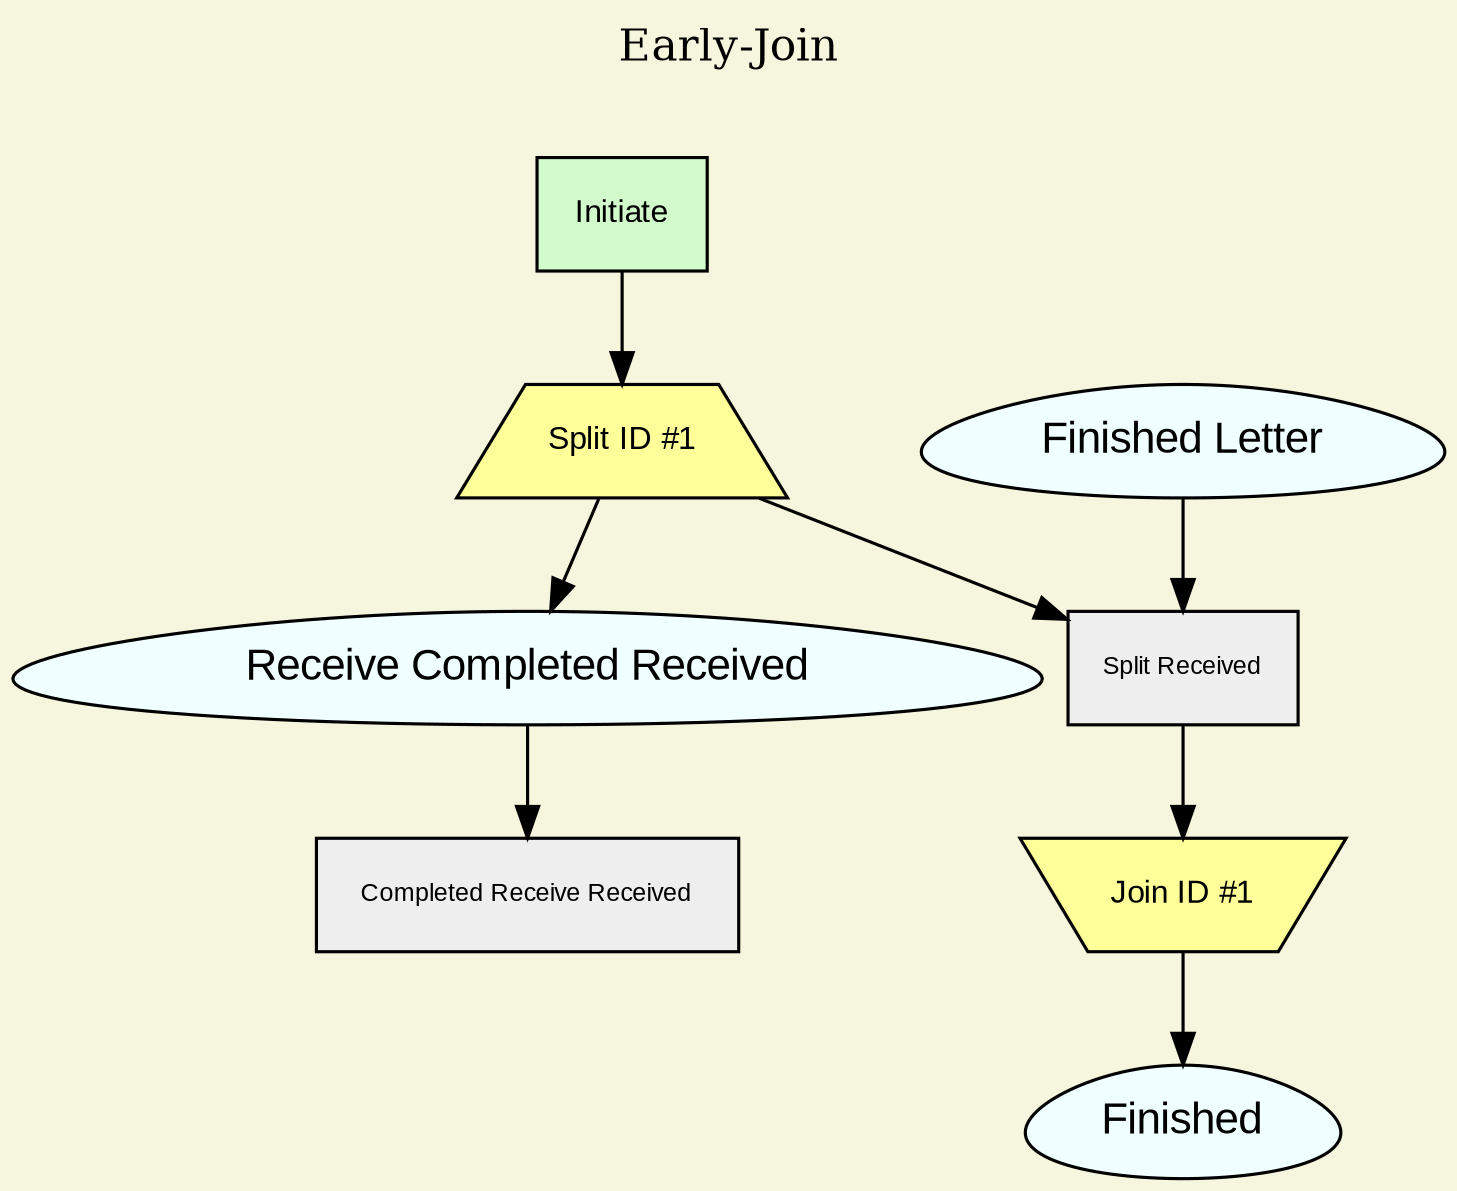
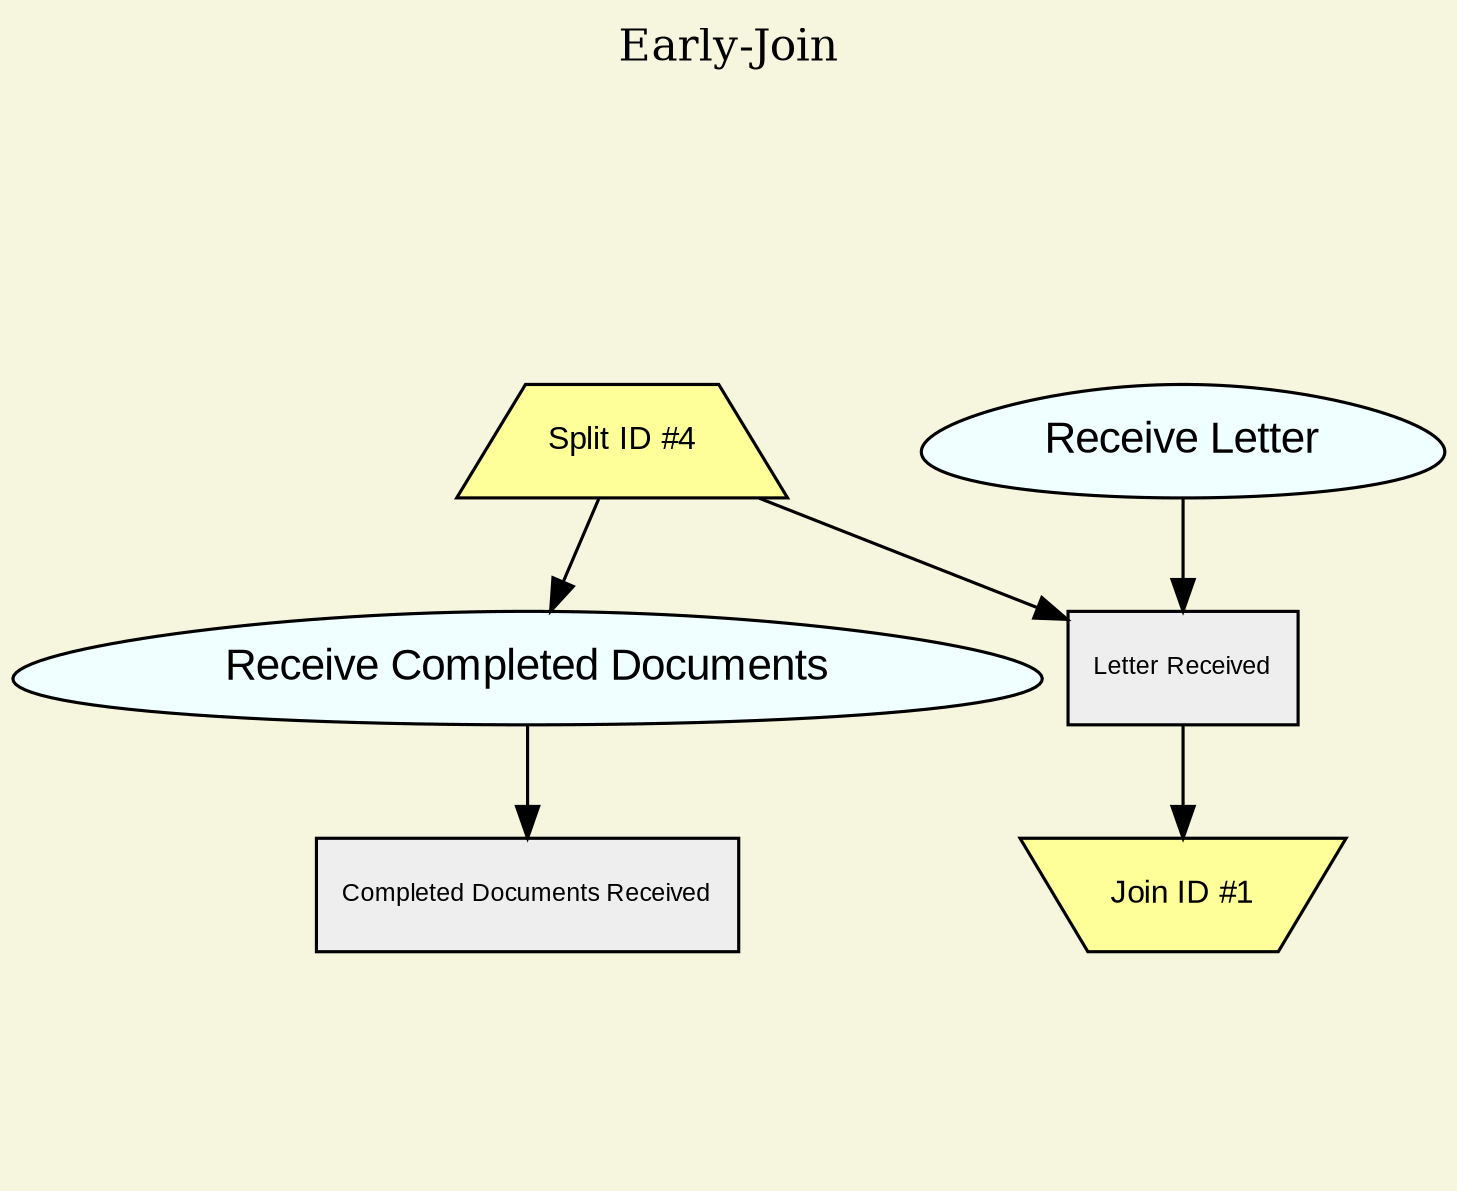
node "Initiate": removed
node "Split ID #1": label "Split ID #1" -> "Split ID #4"
node "Finished Letter": label "Finished Letter" -> "Receive Letter"
node "Receive Completed Received": label "Receive Completed Received" -> "Receive Completed Documents"
node "Split Received": label "Split Received" -> "Letter Received"
node "Completed Receive Received": label "Completed Receive Received" -> "Completed Documents Received"
node "Finished": removed
